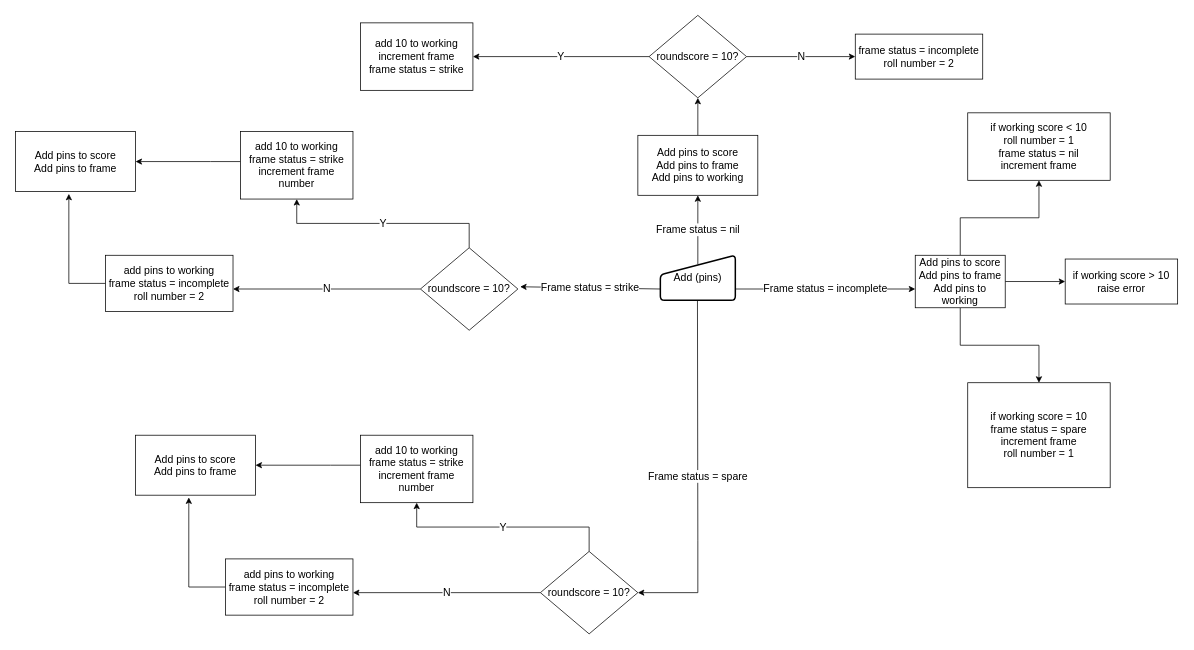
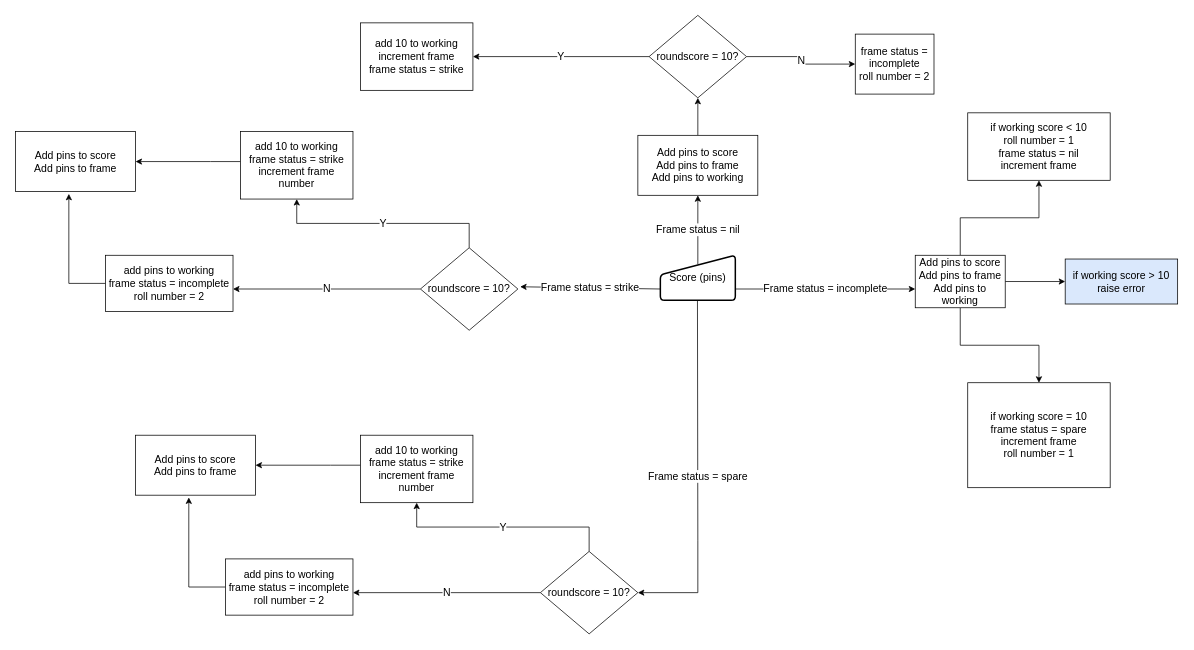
node "frame status = incomplete roll number = 2": size 128x45 -> 79x60
node "Add (pins)": label "Add (pins)" -> "Score (pins)"
node "if working score > 10 raise error": fillcolor #ffffff -> #dae8fc
